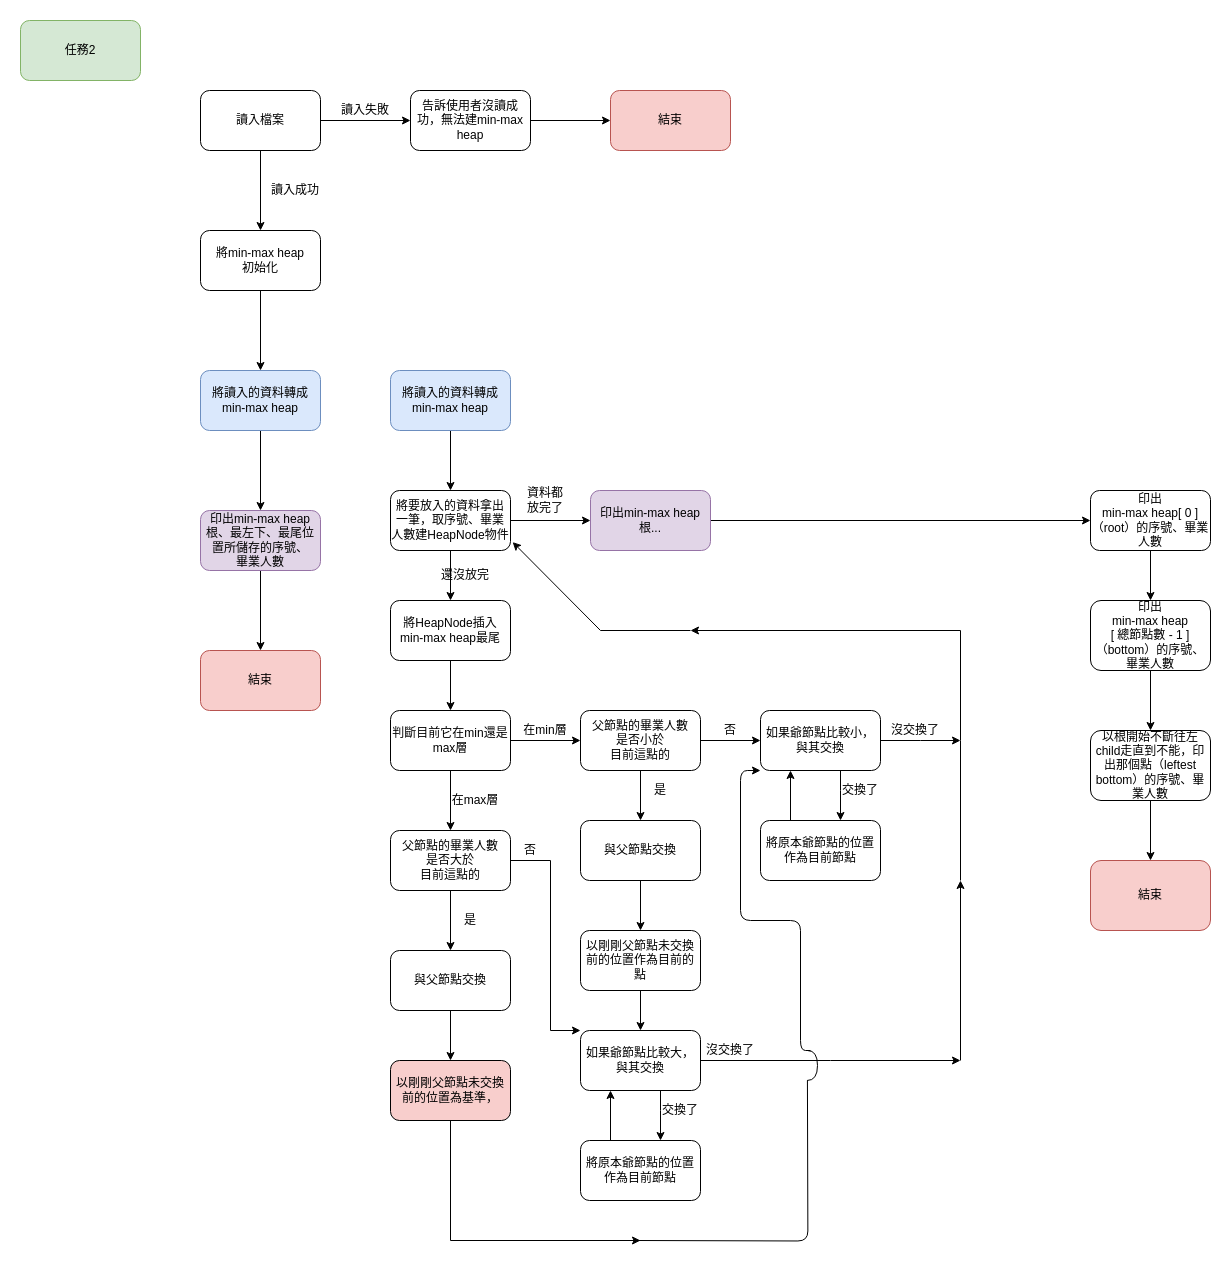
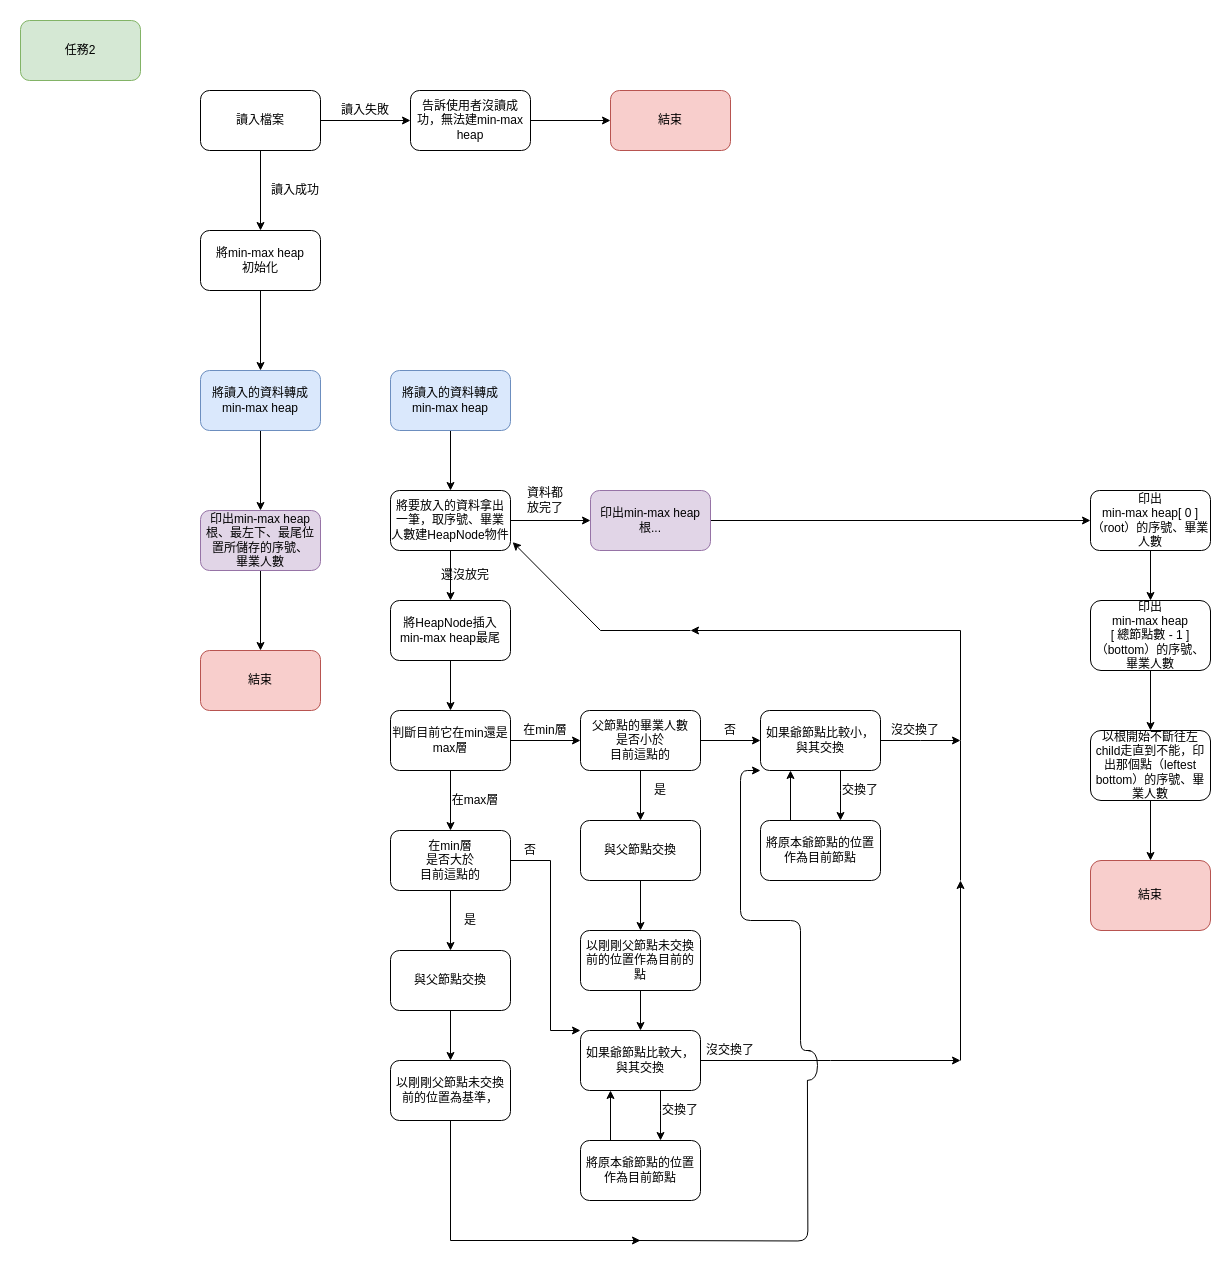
node "父節點的畢業人數 是否大於 目前這點的": label "父節點的畢業人數 是否大於 目前這點的" -> "在min層 是否大於 目前這點的"
node "以剛剛父節點未交換前的位置為基準，": fillcolor #f8cecc -> #ffffff
